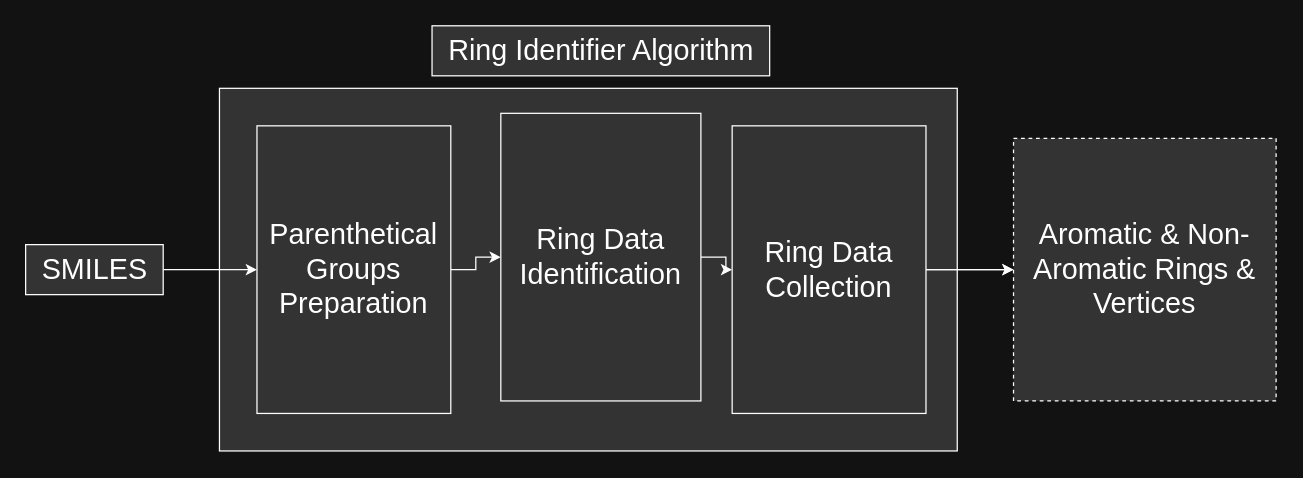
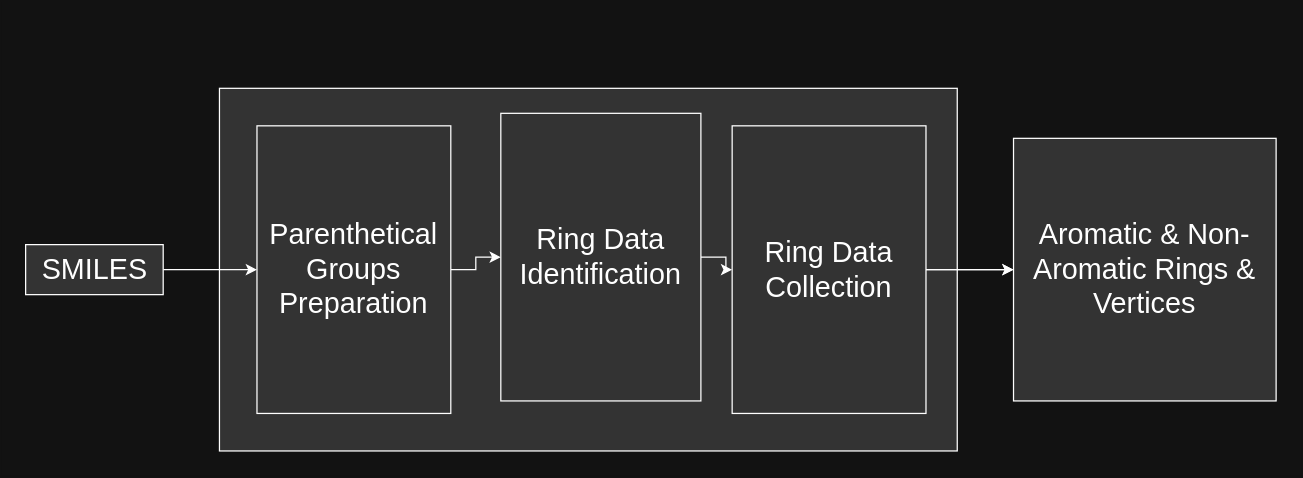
node "Ring Identifier Algorithm": removed
node "Aromatic & Non-Aromatic Rings & Vertices": style dashed -> solid
